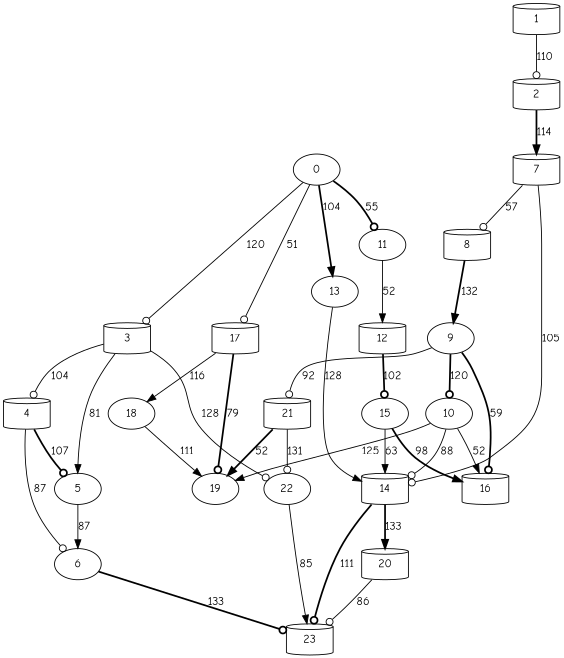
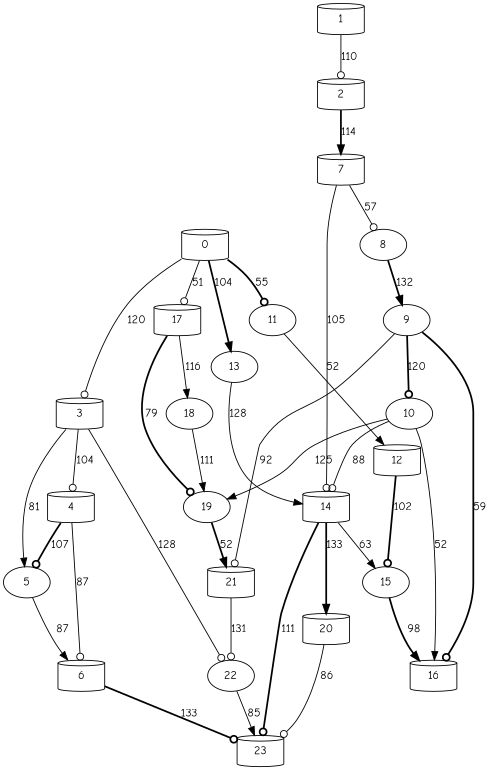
node "0": shape ellipse -> cylinder
node "8": shape cylinder -> ellipse
edge "15" -> "14": reversed
edge "21" -> "19": reversed
node "6": shape ellipse -> cylinder
